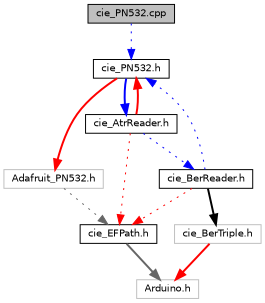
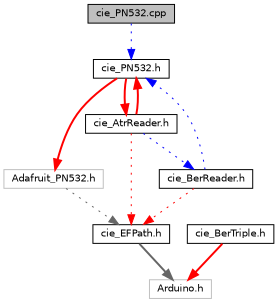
edge "cie_PN532.h" -> "cie_AtrReader.h": color blue -> red
edge "cie_BerReader.h" -> "cie_BerTriple.h": removed
node "cie_BerTriple.h": color grey75 -> black
